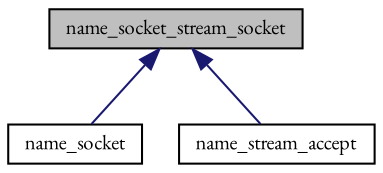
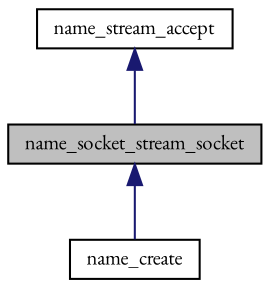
edge "name_stream_accept" -> "name_socket_stream_socket": reversed
node "name_socket": label "name_socket" -> "name_create"
